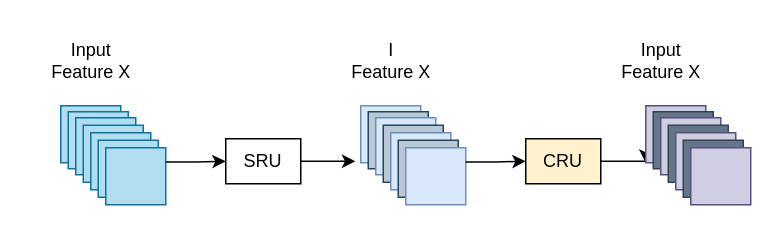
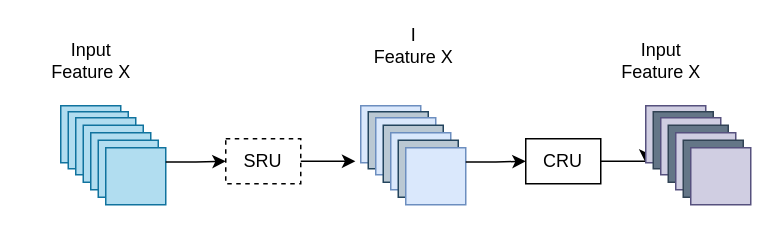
node "I Feature X": moved (391, 61) -> (413, 46)
node "SRU": style solid -> dashed
node "CRU": fillcolor #fff2cc -> #ffffff
